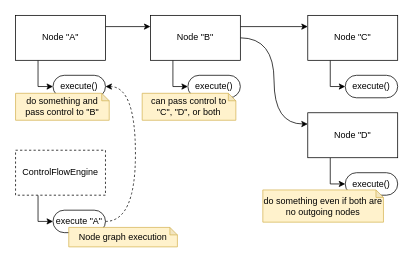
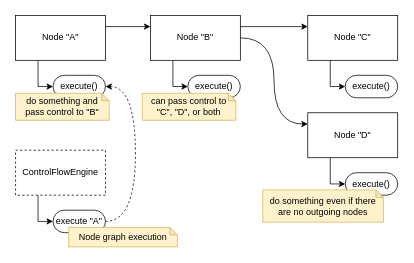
node "do something even if both are no outgoing nodes": label "do something even if both are no outgoing nodes" -> "do something even if there are no outgoing nodes"
